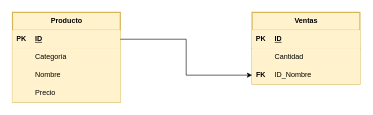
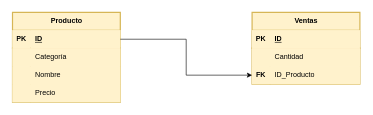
node "ID_Nombre": label "ID_Nombre" -> "ID_Producto"
